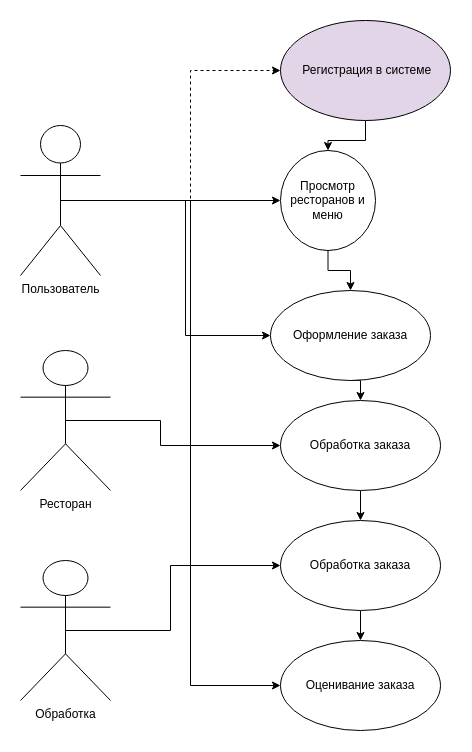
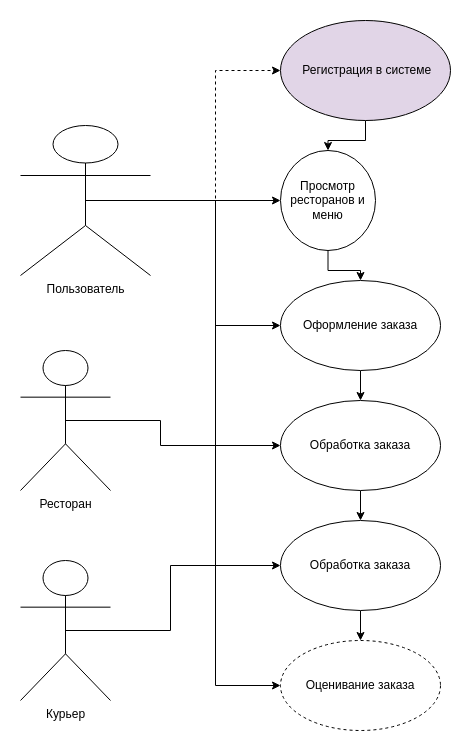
node "Пользователь": size 80x150 -> 130x150
node "Оформление заказа": moved (351, 336) -> (361, 326)
node "Оценивание заказа": style solid -> dashed
node "Обработка": label "Обработка" -> "Курьер"
